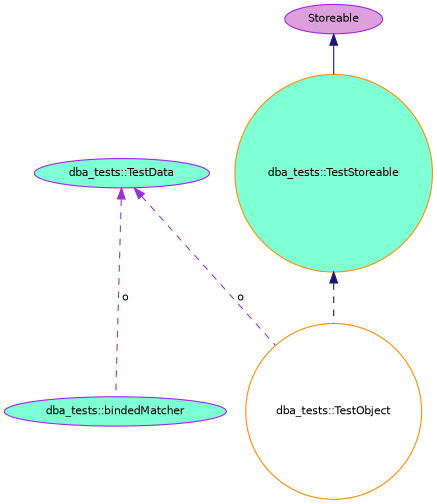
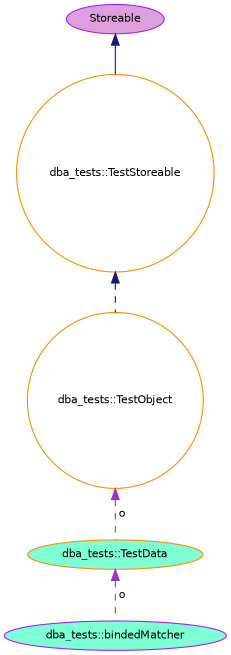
node "dba_tests::TestData": color purple -> darkorange
node "dba_tests::TestStoreable": fillcolor aquamarine -> white
edge "dba_tests::TestObject" -> "dba_tests::TestData": reversed
